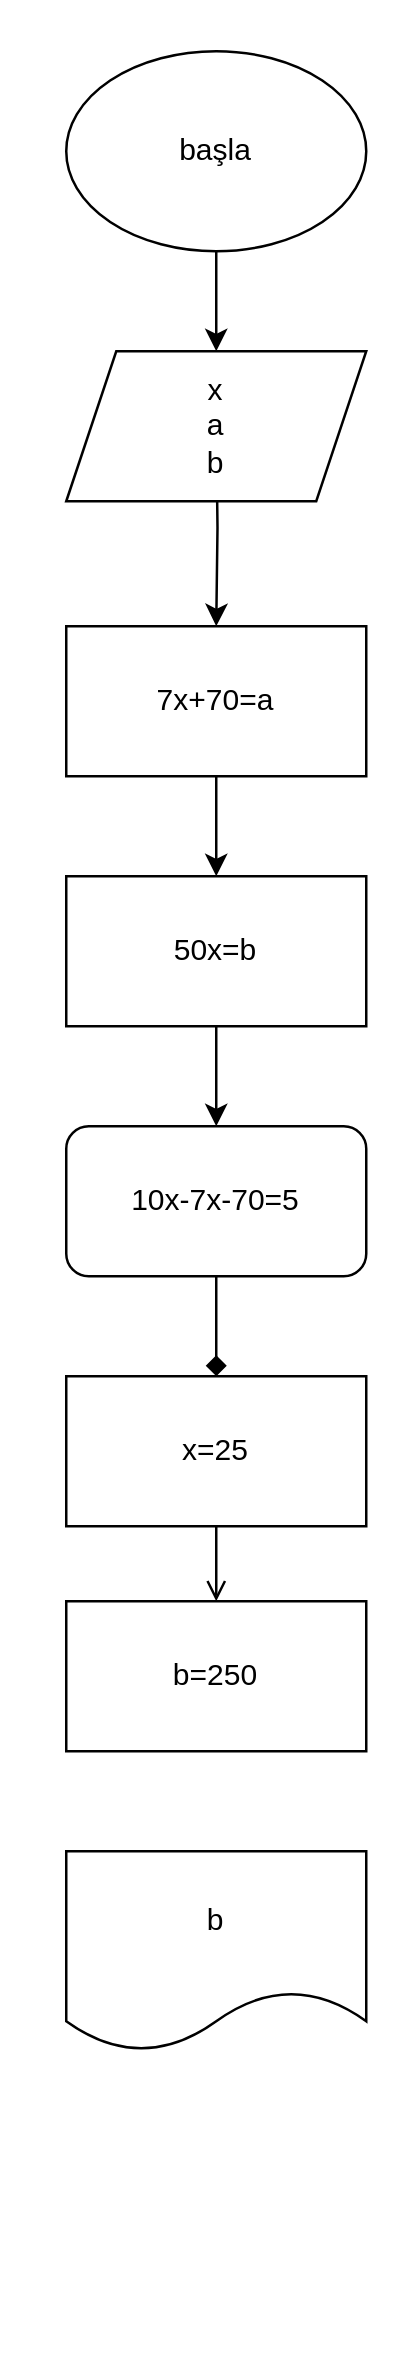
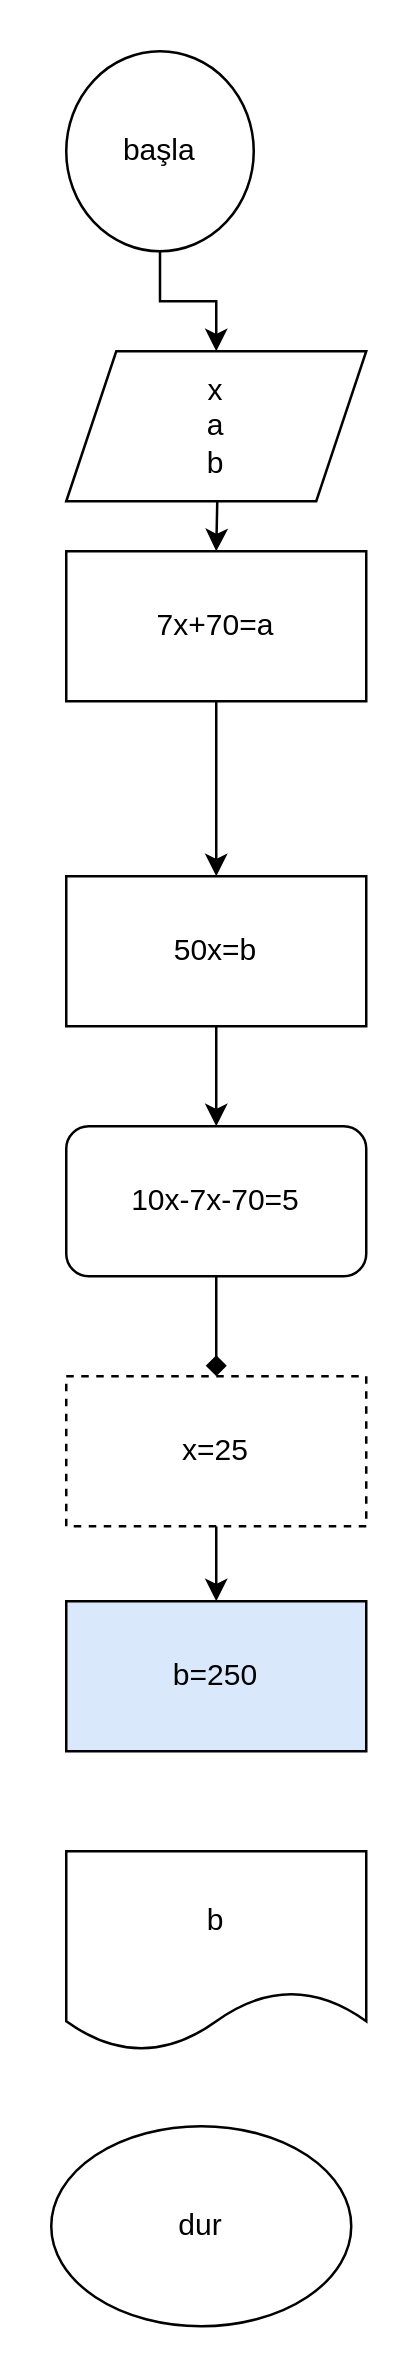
node "başla": size 300x200 -> 188x200
node "7x+70=a": moved (216, 701) -> (216, 626)
node "x=25": style solid -> dashed
edge "x=25" -> "b=250": arrowhead open -> classic
node "b=250": fillcolor #ffffff -> #dae8fc
node "dur": added
